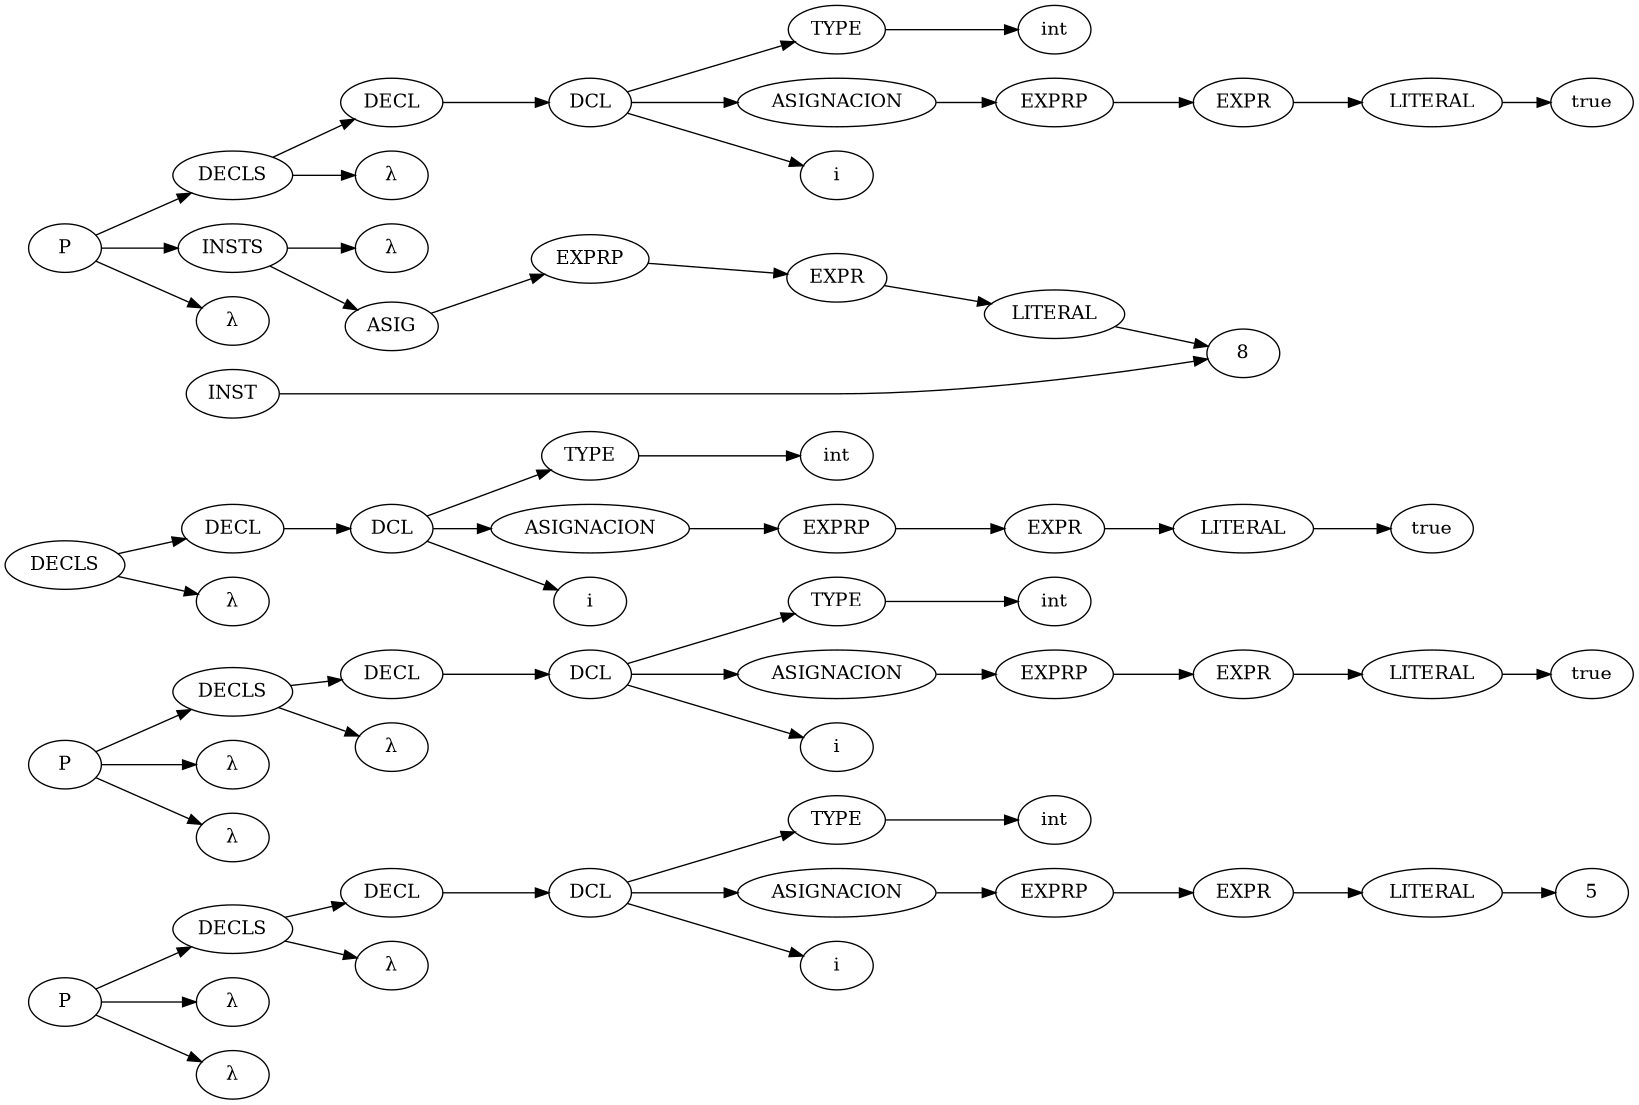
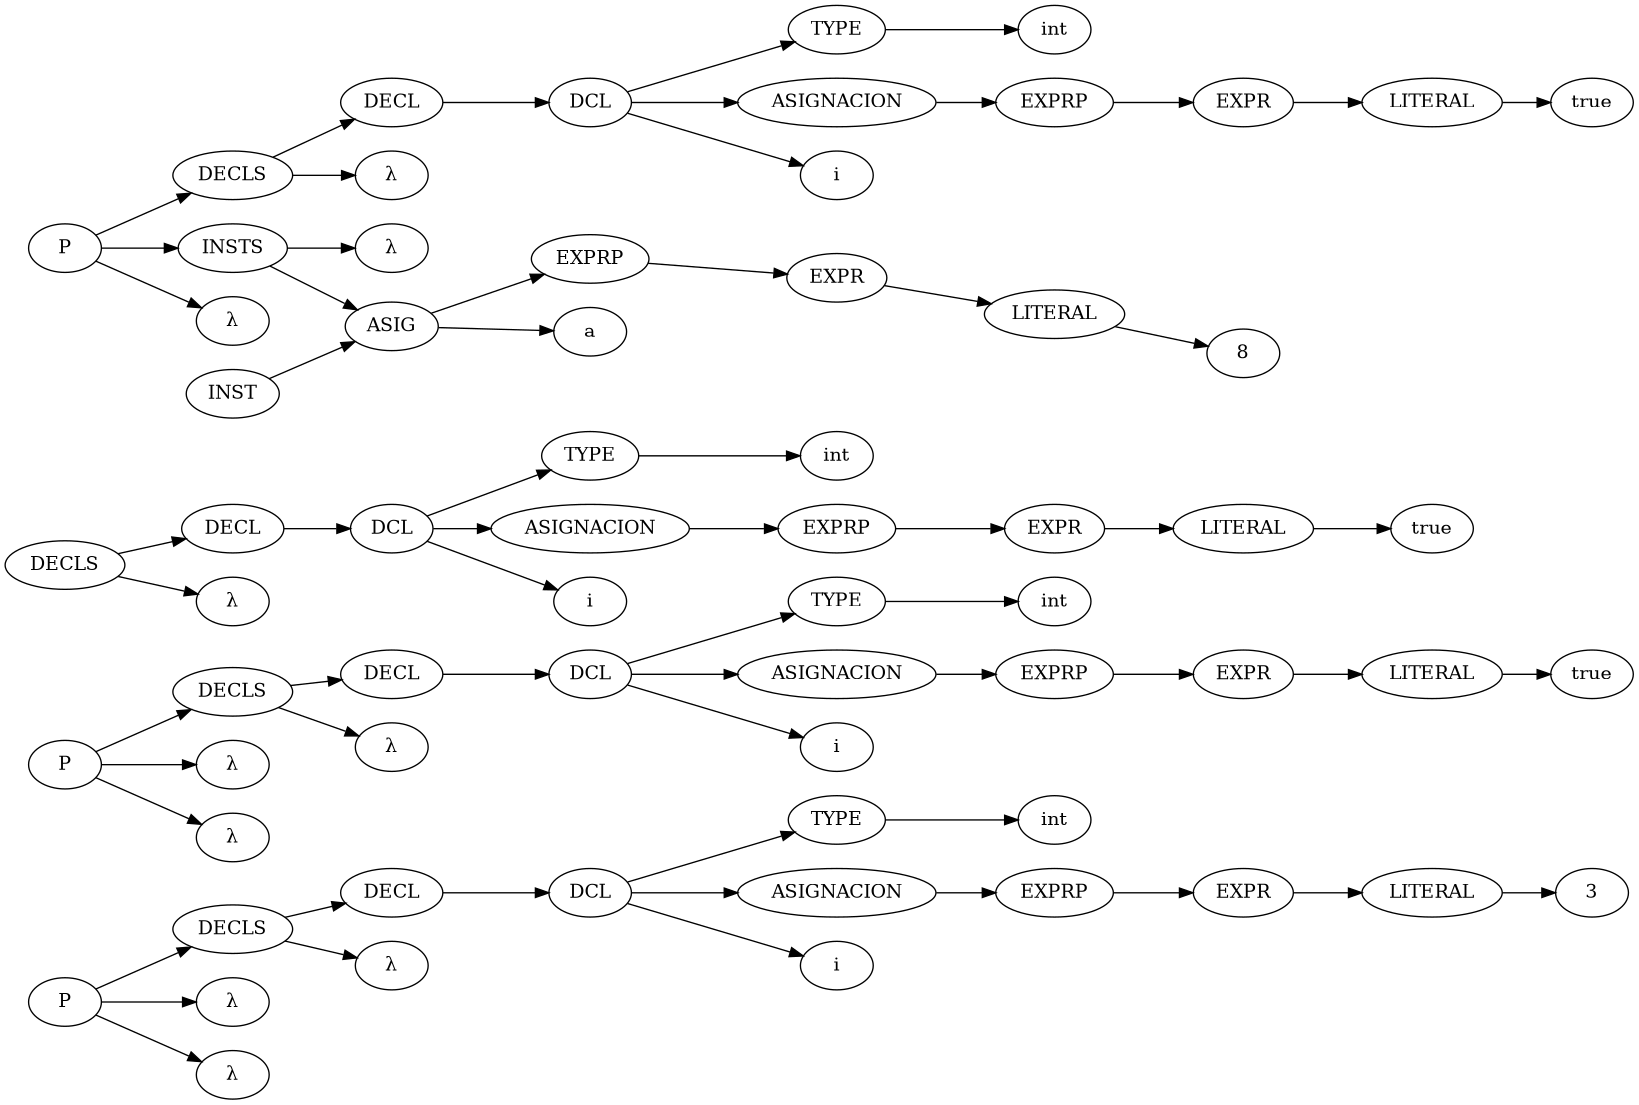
node "a": added
edge "INST" -> "8": now "INST" -> "ASIG"
node "5": label "5" -> "3"
